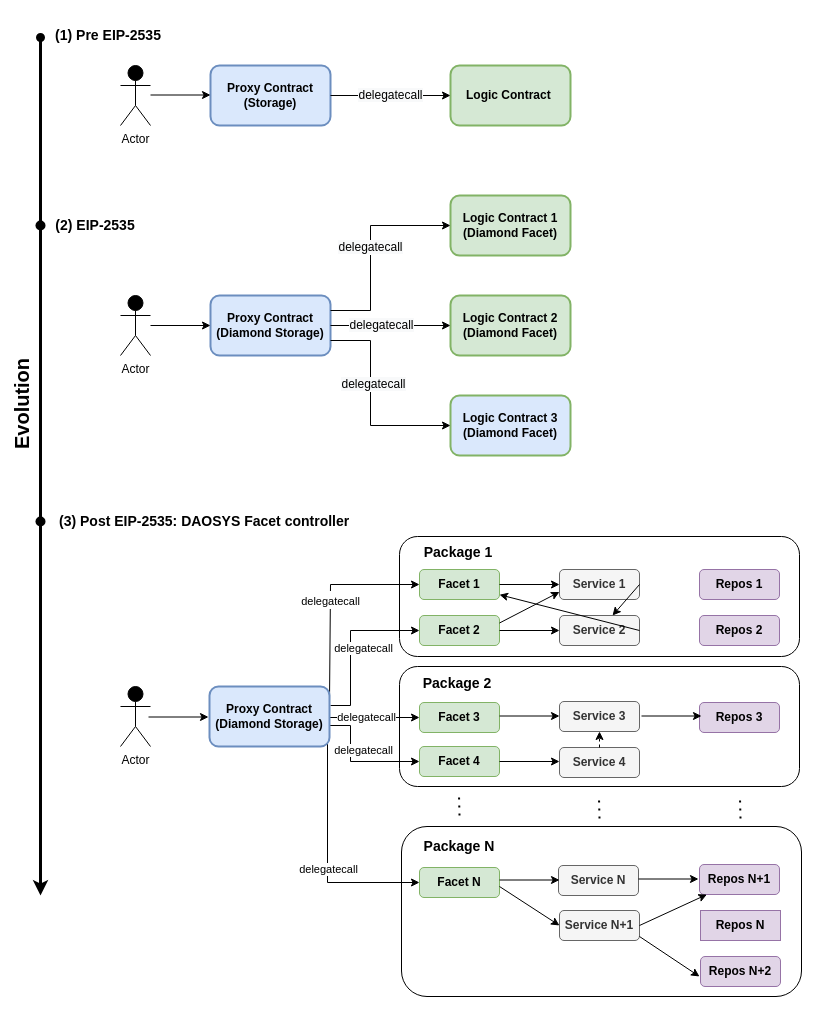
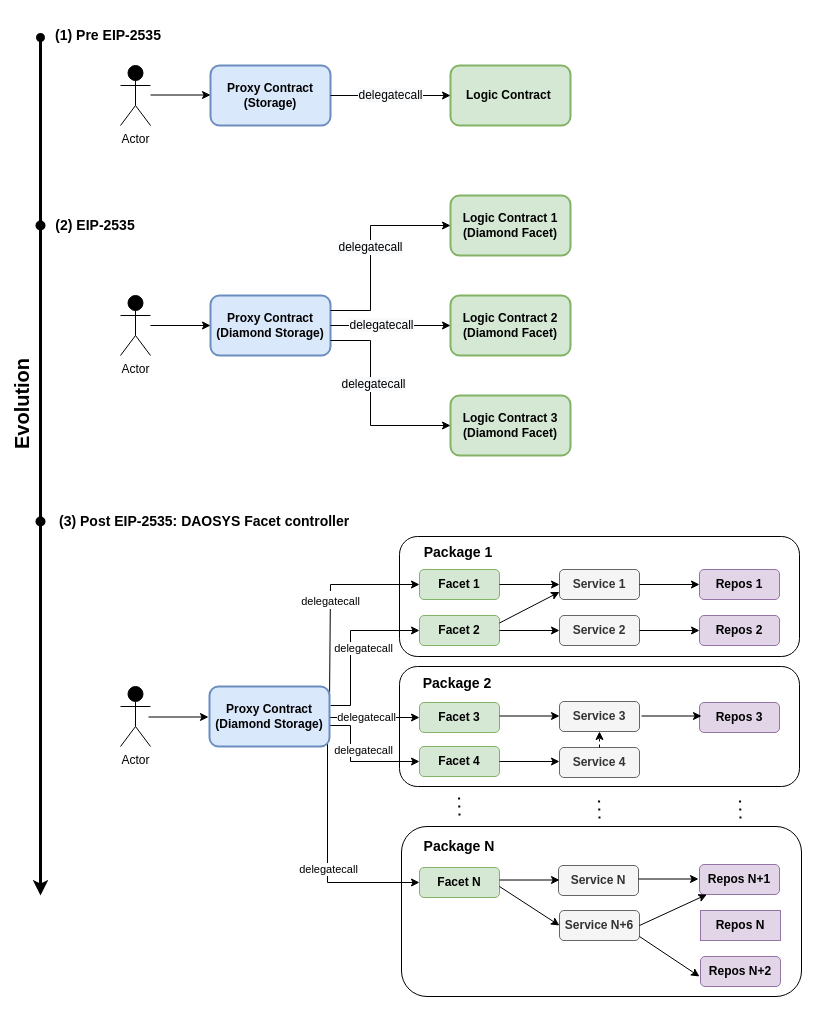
node "Logic Contract 3 (Diamond Facet)": fillcolor #dae8fc -> #d5e8d4
edge "Service 1" -> "Service 2": now "Service 1" -> "Repos 1"
edge "Service 2" -> "Facet 1": now "Service 2" -> "Repos 2"
node "Service N+1": label "Service N+1" -> "Service N+6"
